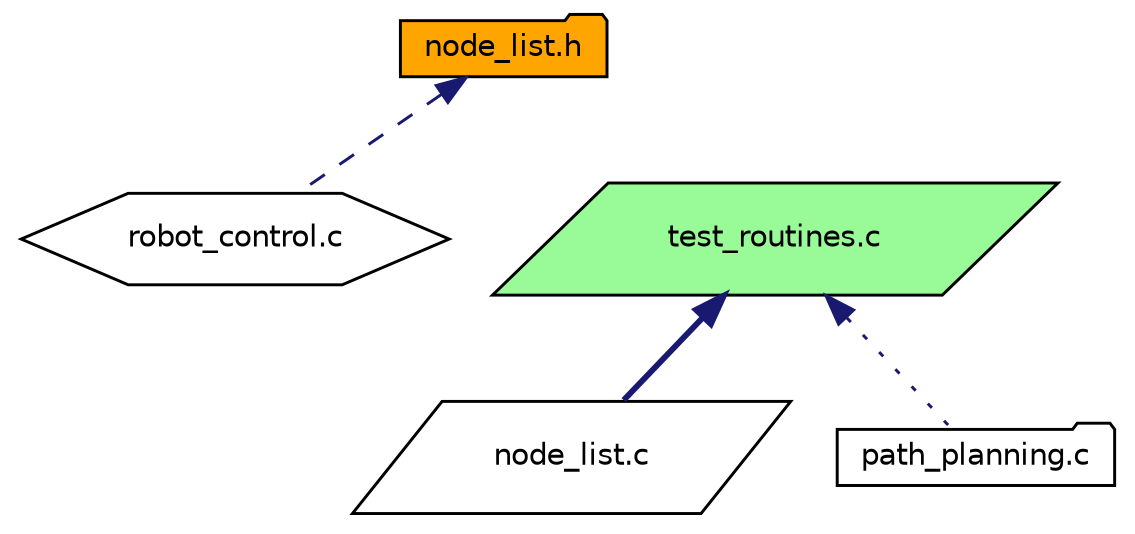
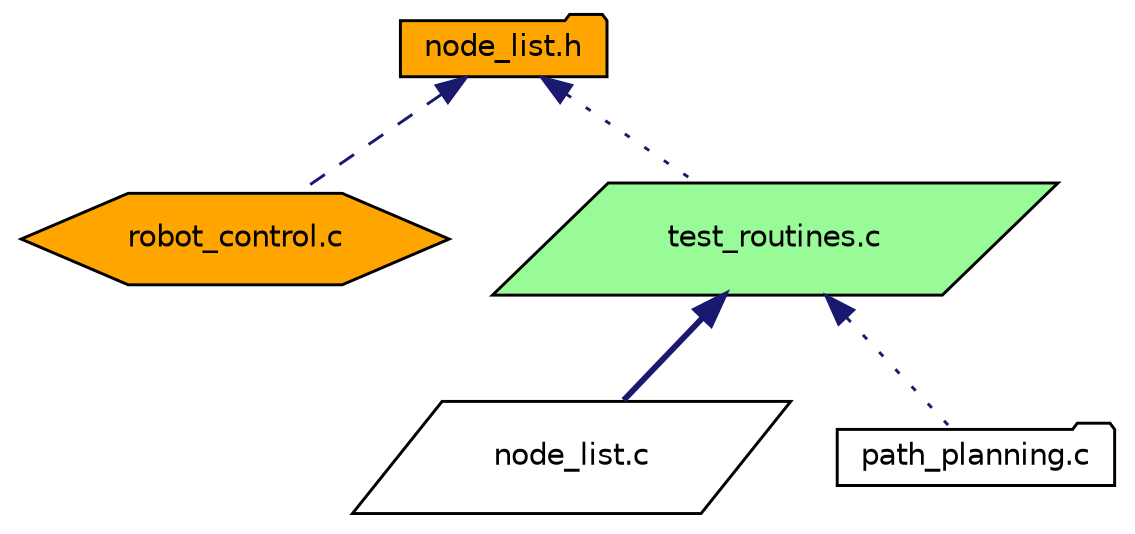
edge "test_routines.c" -> "node_list.h": added
node "robot_control.c": fillcolor white -> orange
